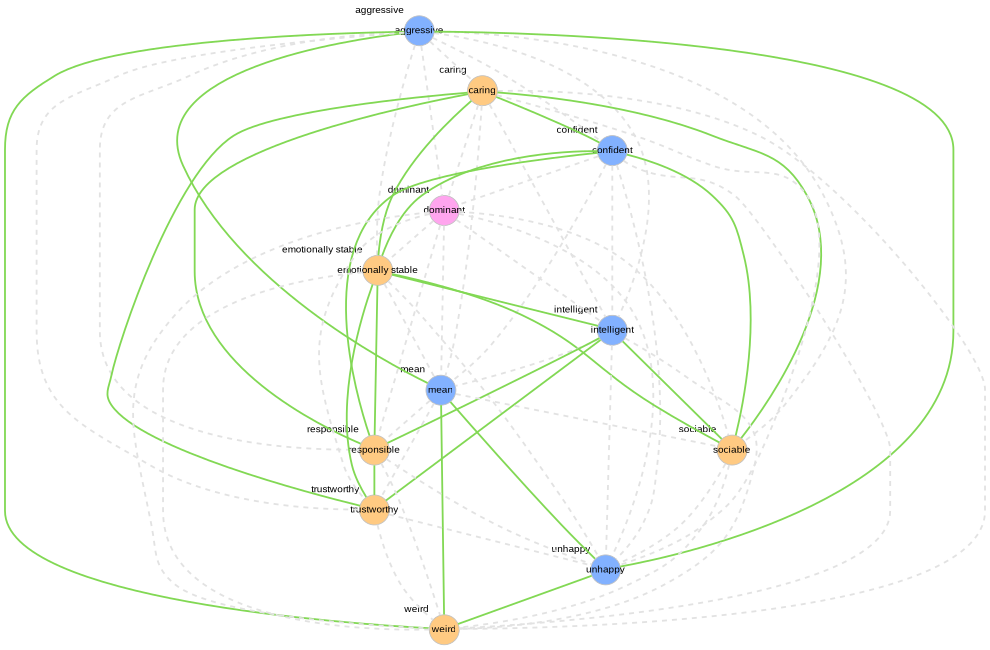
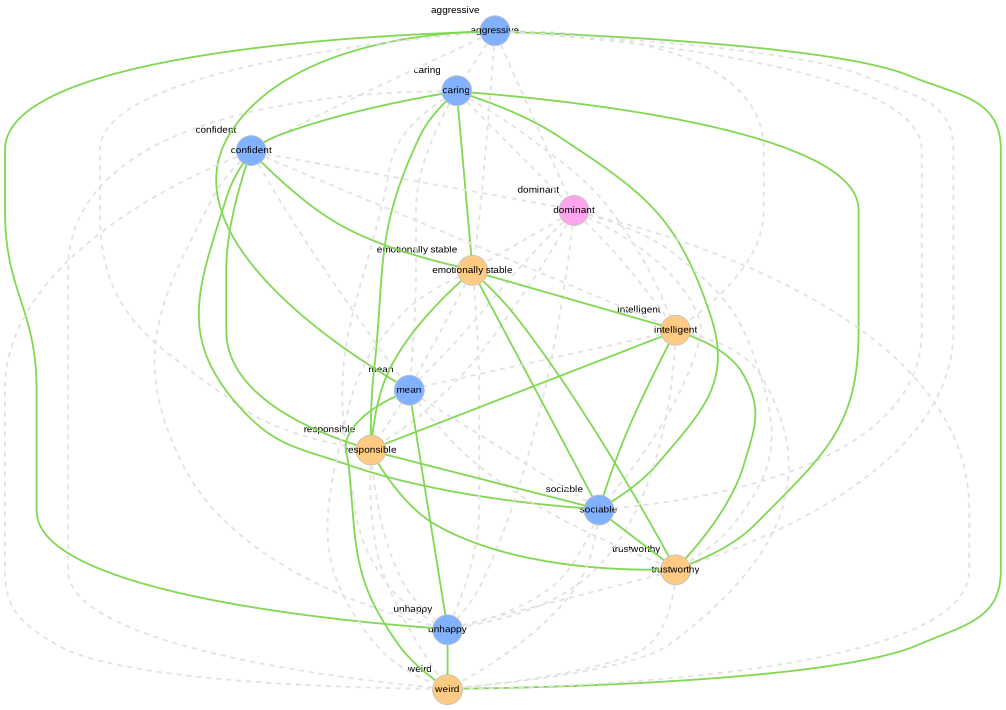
node "caring caring": fillcolor #ffca82 -> #82b1ff
node "intelligent intelligent": fillcolor #82b1ff -> #ffca82
node "sociable sociable": fillcolor #ffca82 -> #82b1ff
edge "responsible responsible" -- "sociable sociable": added
edge "sociable sociable" -- "trustworthy trustworthy": added
